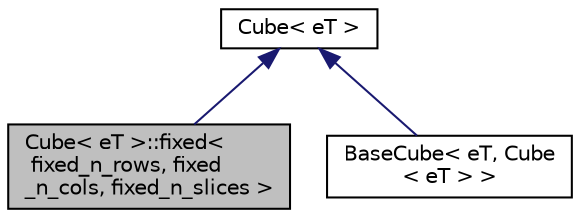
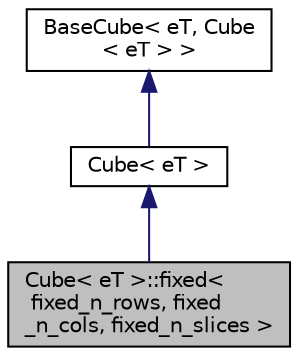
edge "BaseCube< eT, Cube < eT > >" -> "Cube< eT >": reversed
